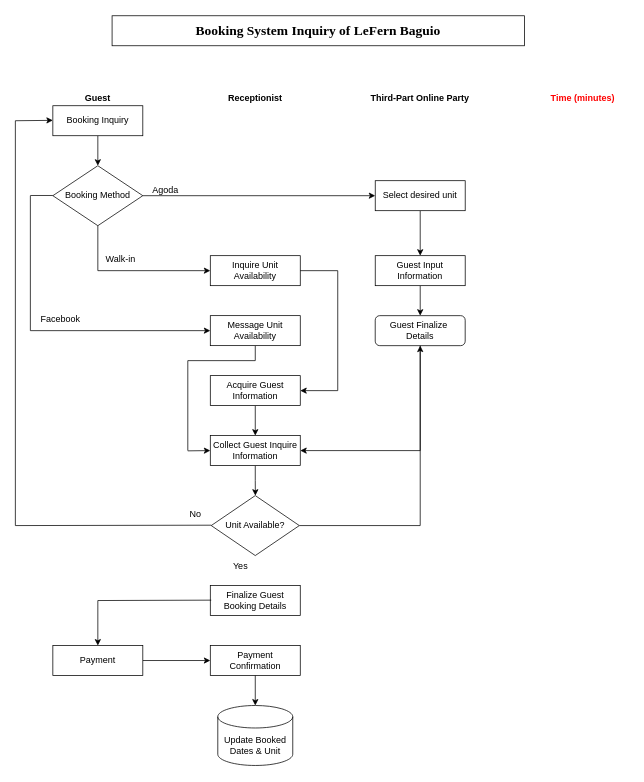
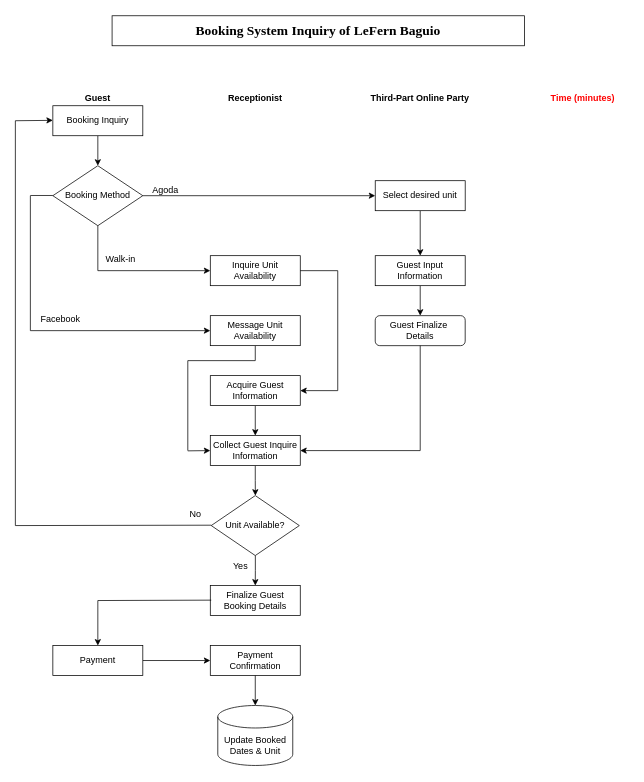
edge "Unit Available?" -> "Guest Finalize Details": now "Unit Available?" -> "Finalize Guest Booking Details"
